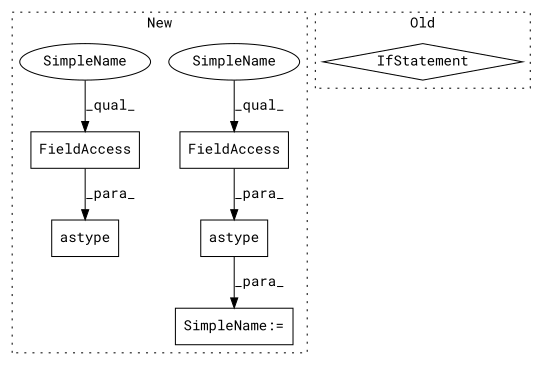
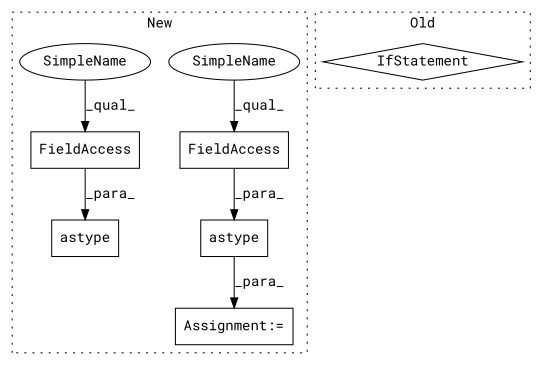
node "SimpleName:=": label "SimpleName:=" -> "Assignment:="
